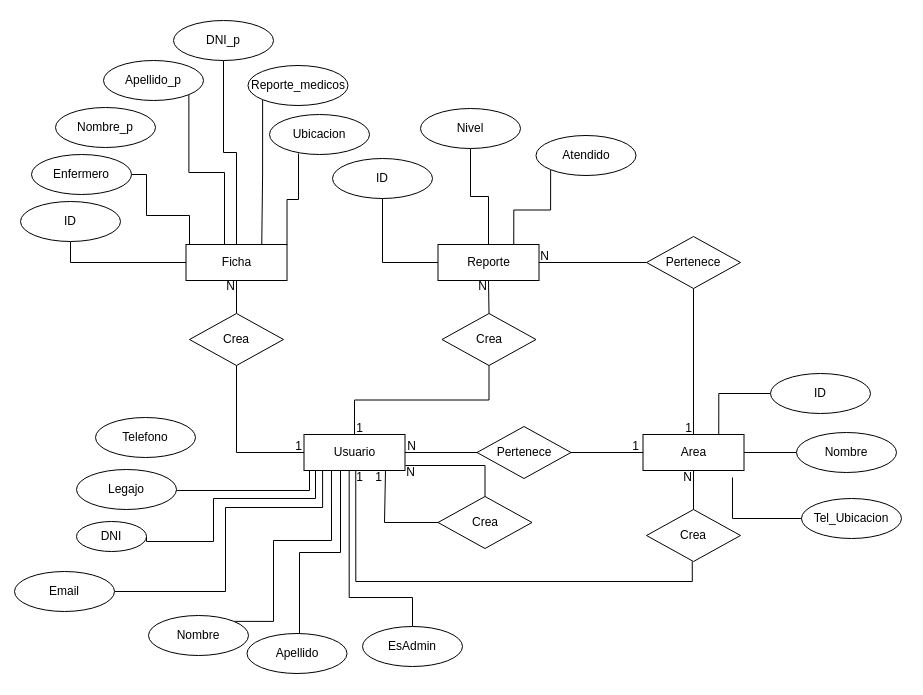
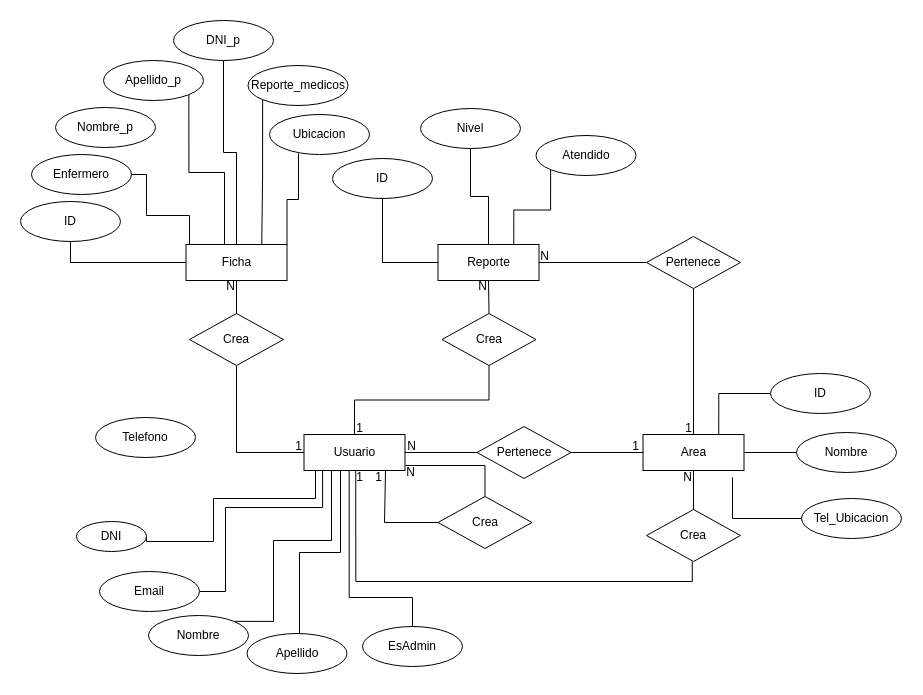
node "Legajo": removed
edge "Usuario" -- "Legajo": removed
node "Email": moved (65, 592) -> (150, 592)
